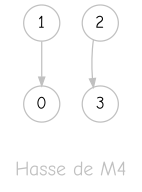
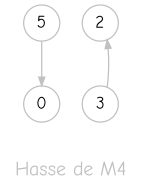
node "1": label "1" -> "5"
edge "2" -> "3": reversed
